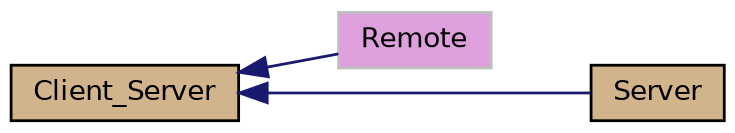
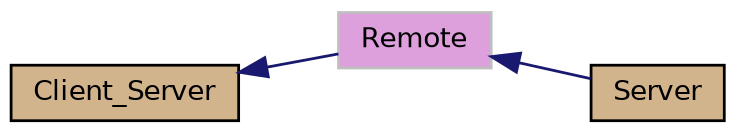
edge "Server" -> "Client_Server": now "Server" -> "Remote"
